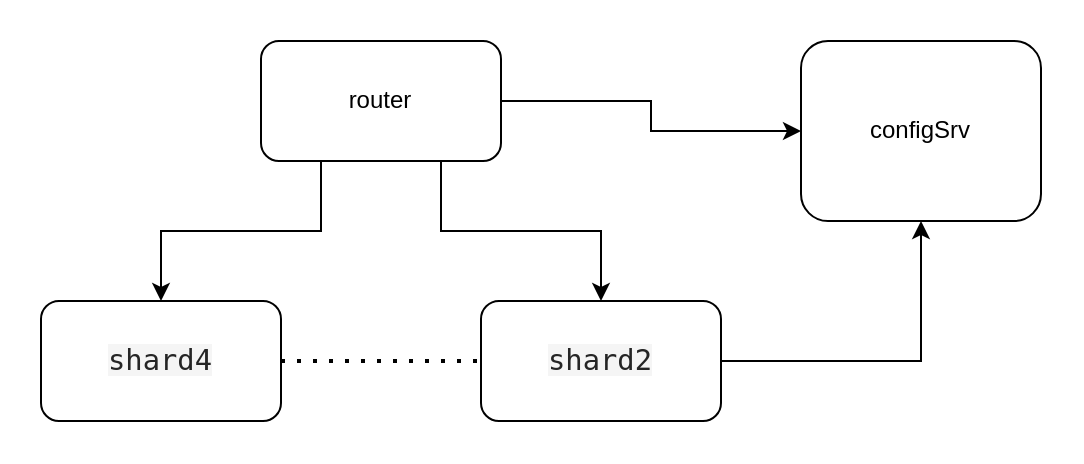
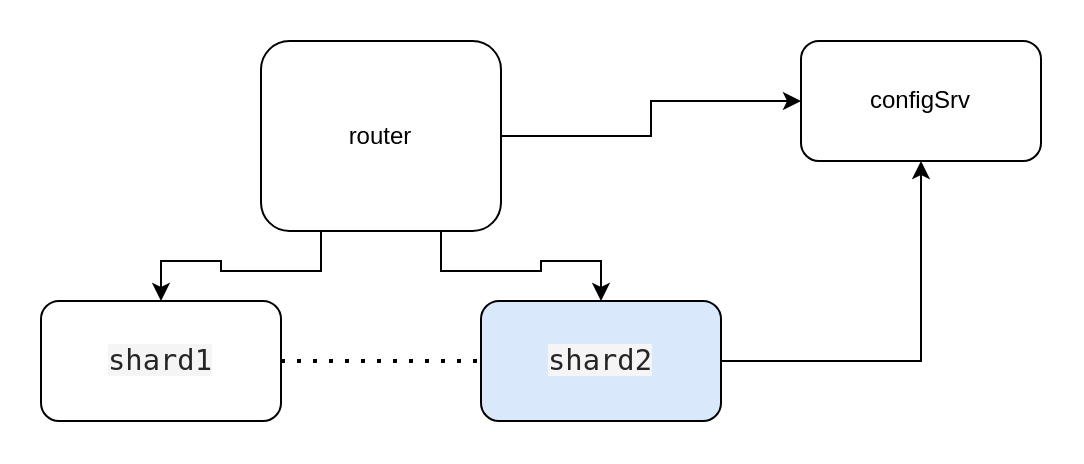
node "router": size 240x120 -> 240x190
node "configSrv": size 240x180 -> 240x120
node "shard4": label "shard4" -> "shard1"
node "shard2": fillcolor #ffffff -> #dae8fc
